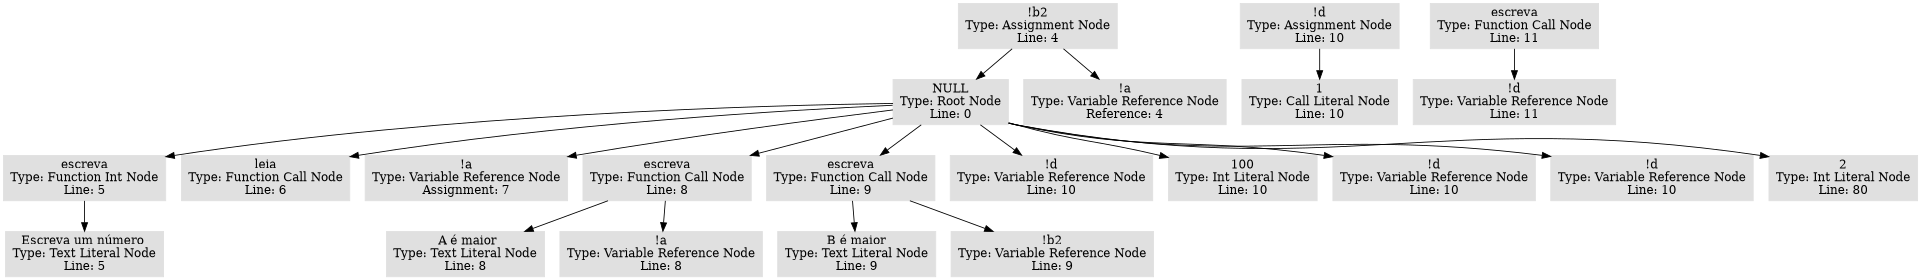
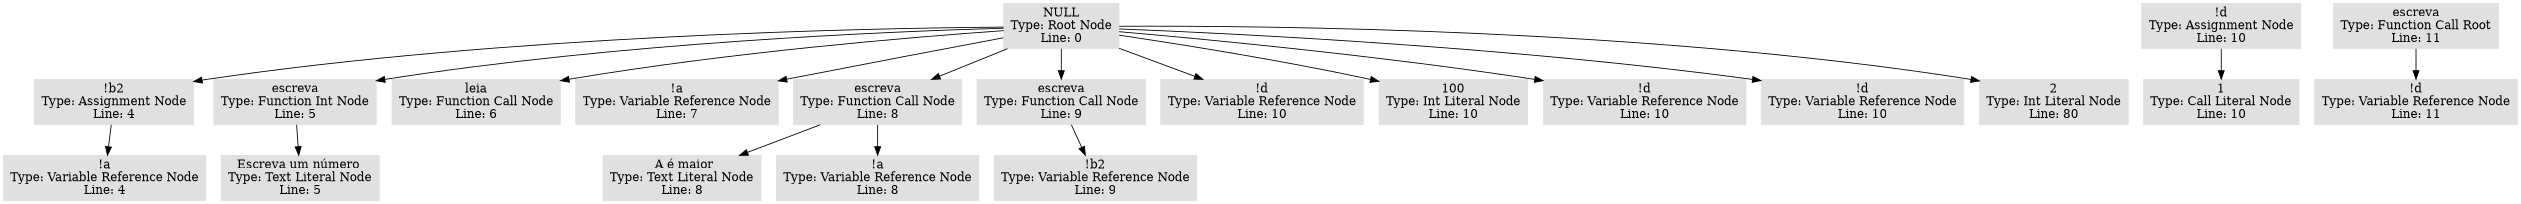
node "escreva Type: Function Call Node Line: 11": label "escreva Type: Function Call Node Line: 11" -> "escreva Type: Function Call Root Line: 11"
edge "!b2 Type: Assignment Node Line: 4" -> "NULL Type: Root Node Line: 0": reversed
node "!a Type: Variable Reference Node Reference: 4": label "!a Type: Variable Reference Node Reference: 4" -> "!a Type: Variable Reference Node Line: 4"
node "!a Type: Variable Reference Node Assignment: 7": label "!a Type: Variable Reference Node Assignment: 7" -> "!a Type: Variable Reference Node Line: 7"
node "B é maior Type: Text Literal Node Line: 9": removed
